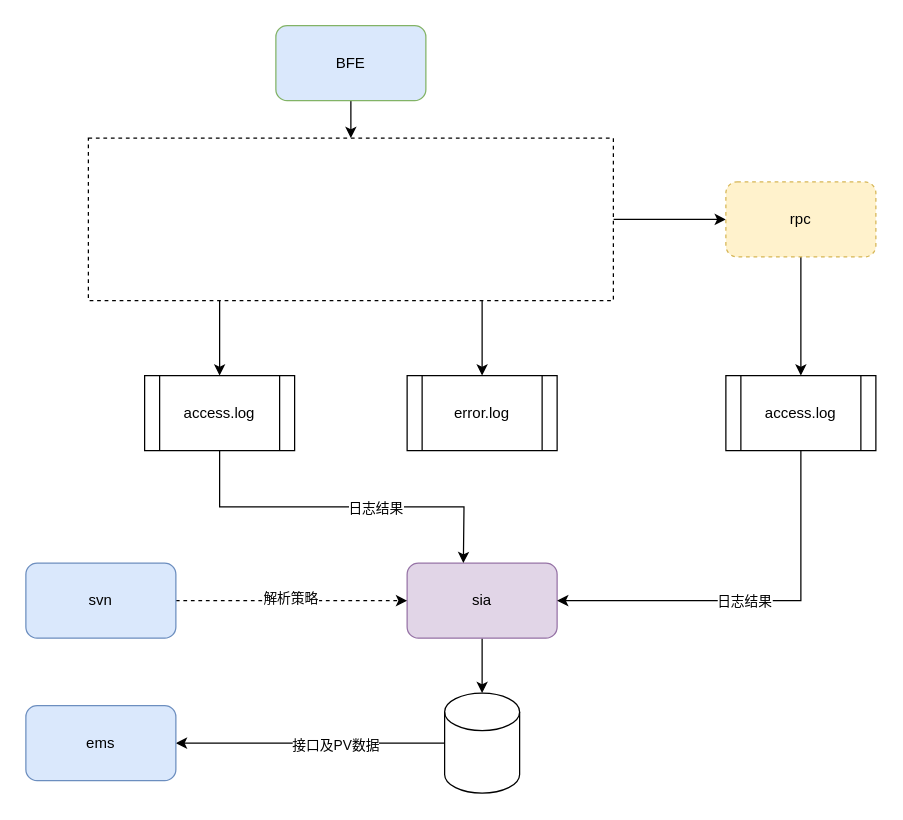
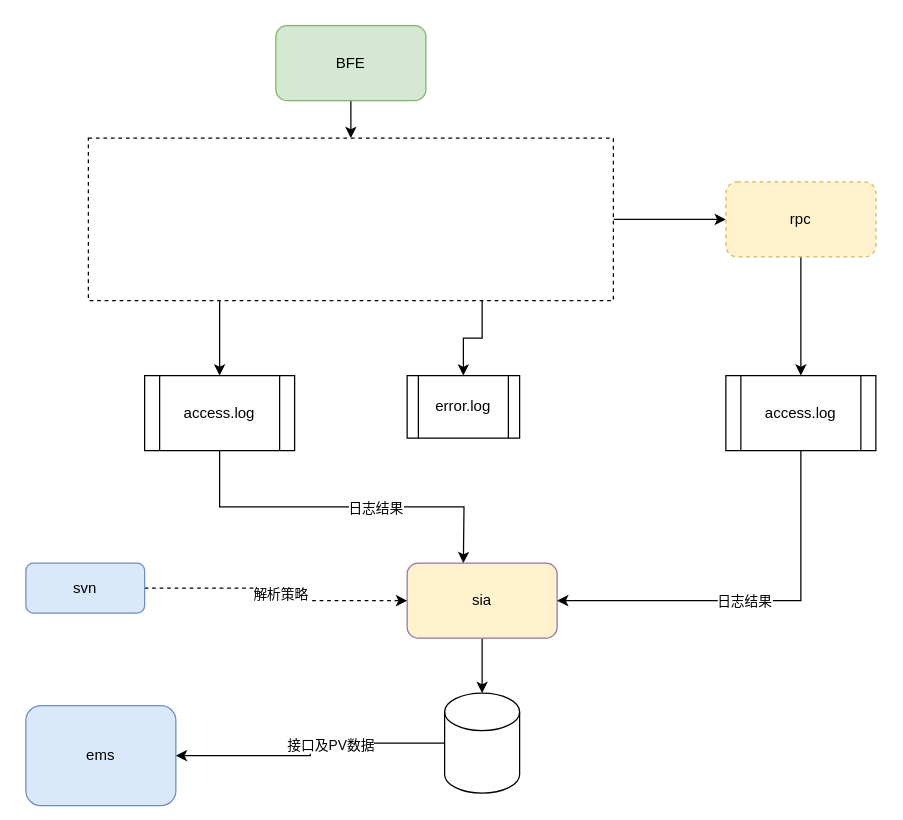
node "BFE": fillcolor #dae8fc -> #d5e8d4
node "error.log": size 150x75 -> 113x63
node "svn": size 150x75 -> 119x50
node "sia": fillcolor #e1d5e7 -> #fff2cc
node "ems": size 150x75 -> 150x100
